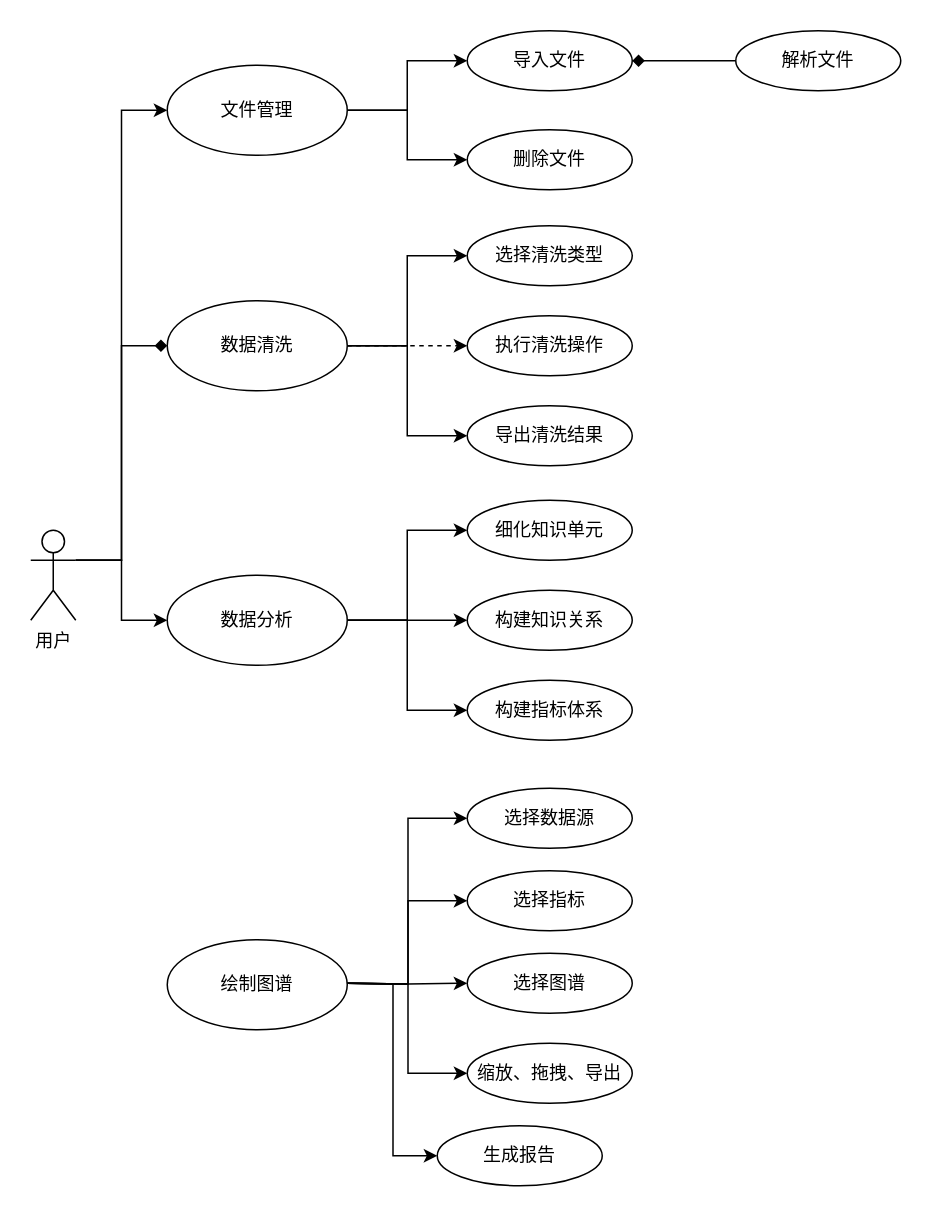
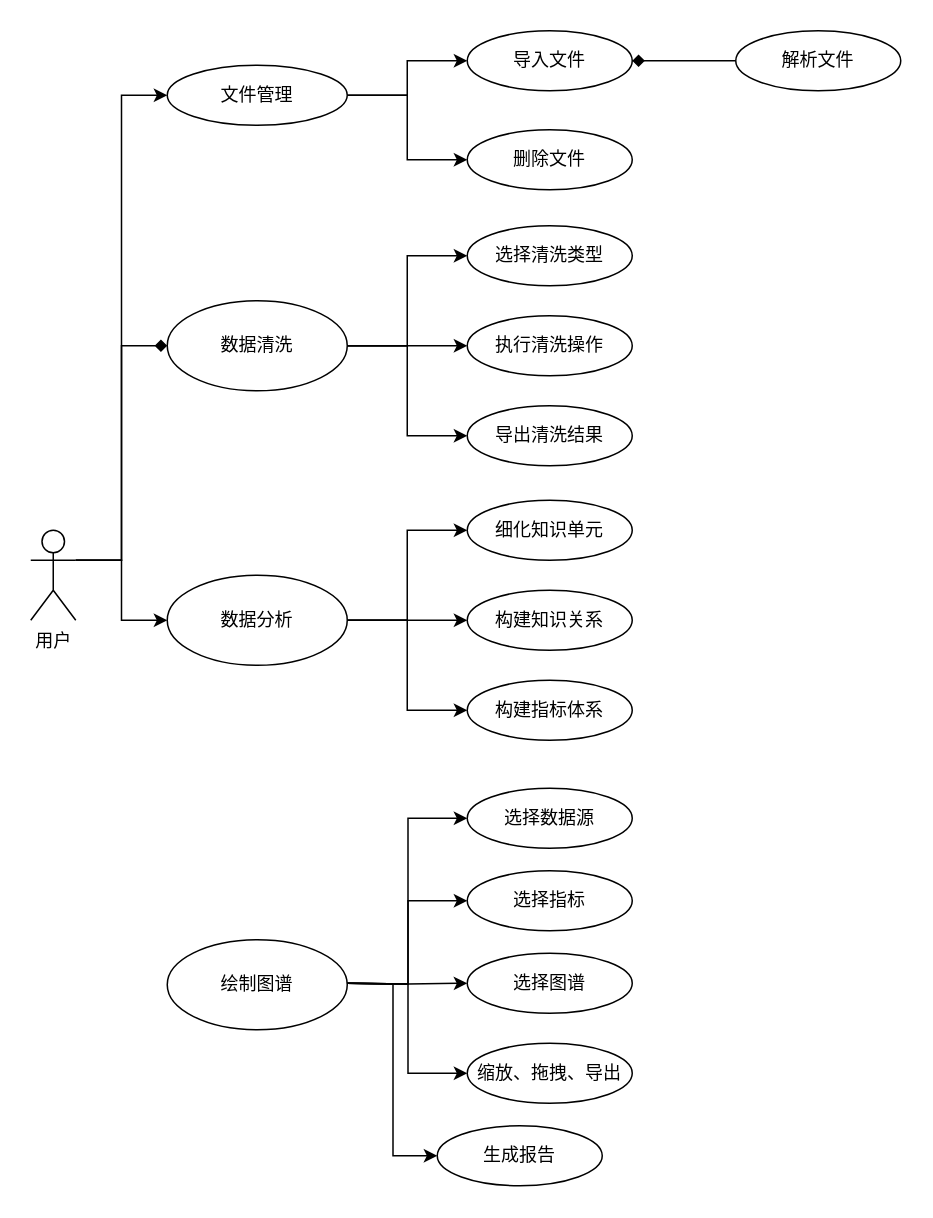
node "文件管理": size 180x90 -> 180x60
edge "数据清洗" -> "执行清洗操作": style dashed -> solid
